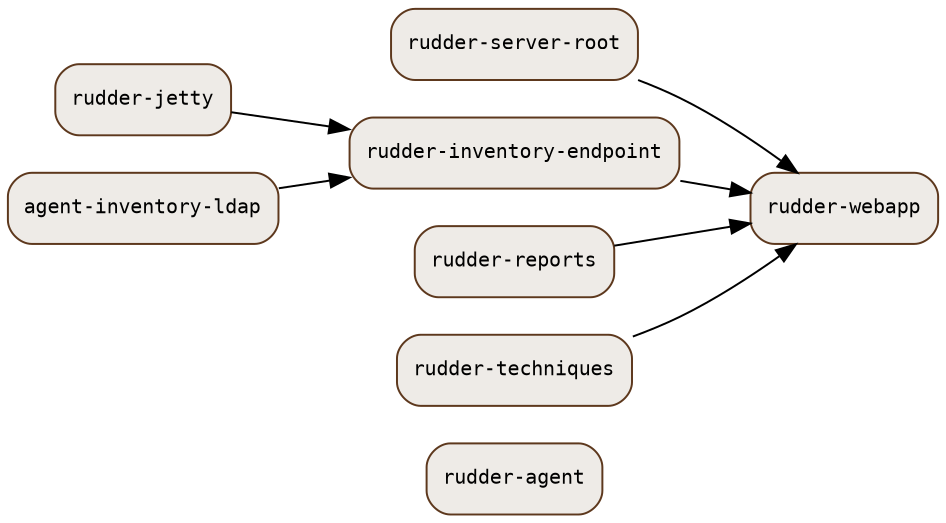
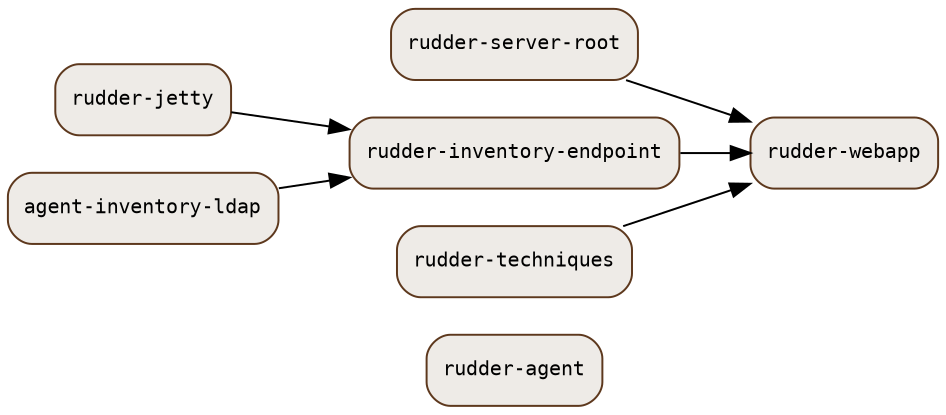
node "rudder-reports": removed
